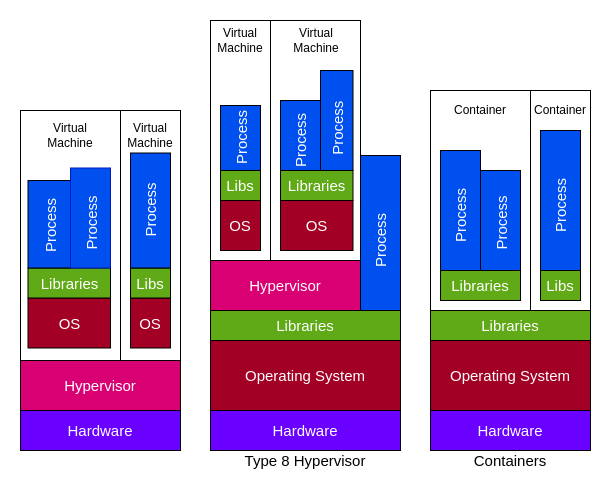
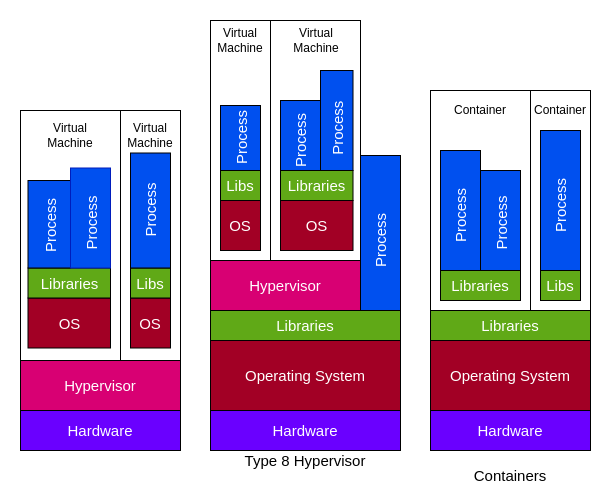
node "Containers": moved (511, 461) -> (511, 476)
